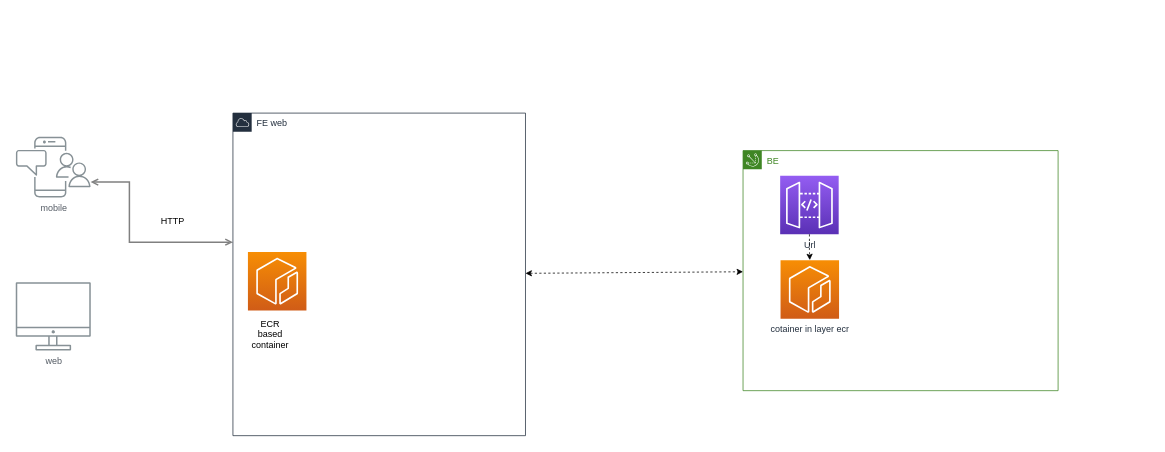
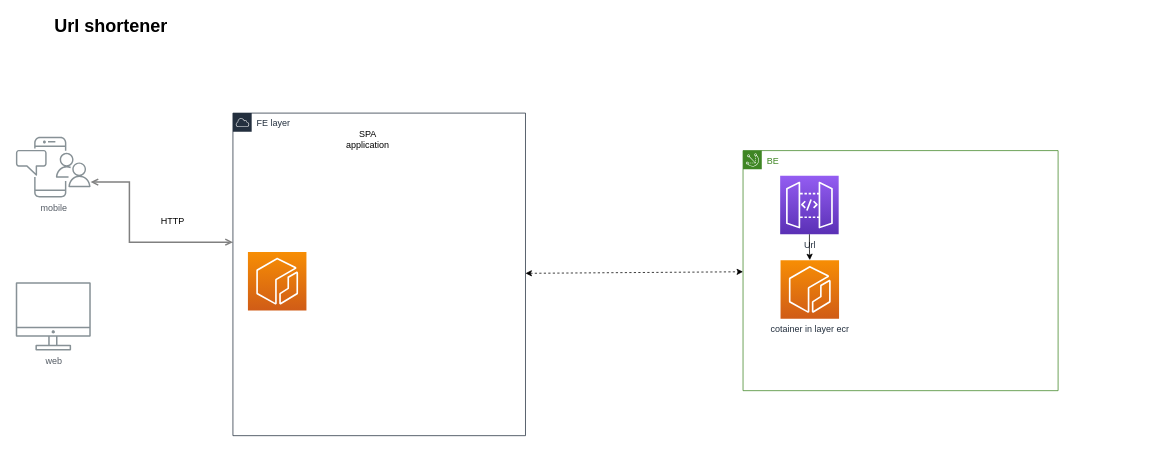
node "Url shortener": added
node "FE web": label "FE web" -> "FE layer"
node "SPA application": added
edge "Url" -> "cotainer in layer ecr": style dashed -> solid
node "ECR based container": removed
